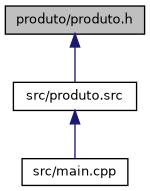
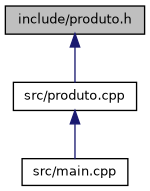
node "produto/produto.h": label "produto/produto.h" -> "include/produto.h"
node "src/produto.src": label "src/produto.src" -> "src/produto.cpp"
